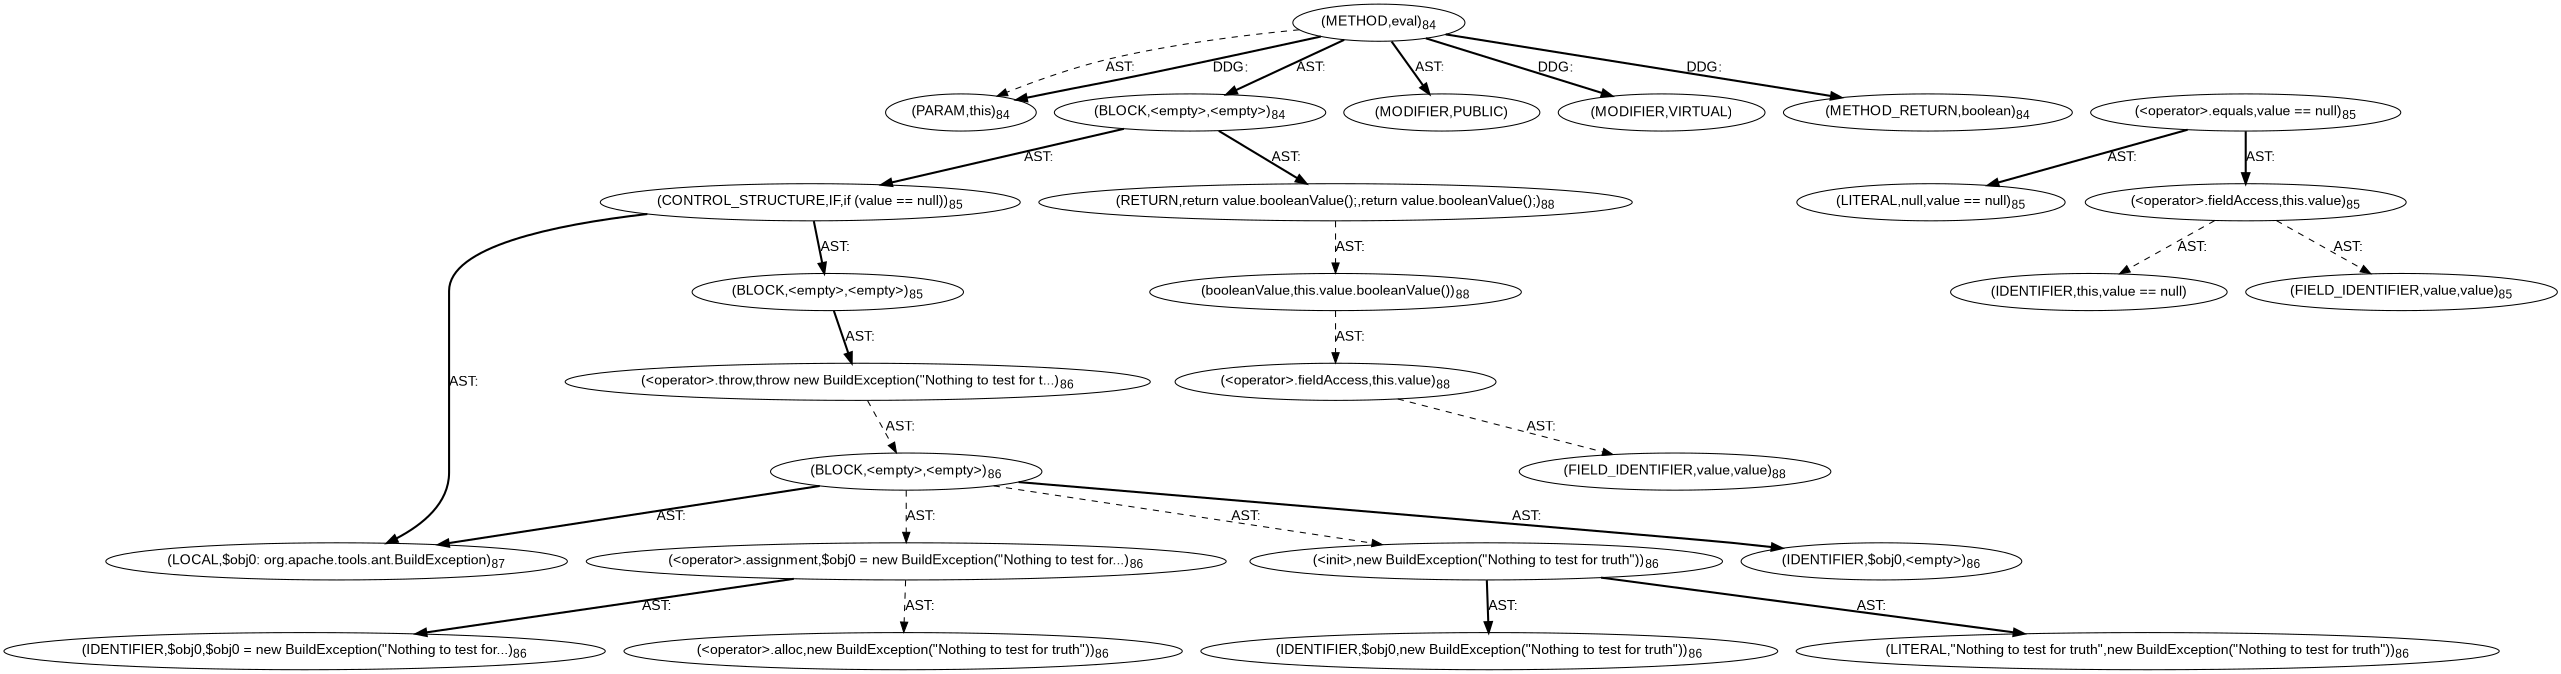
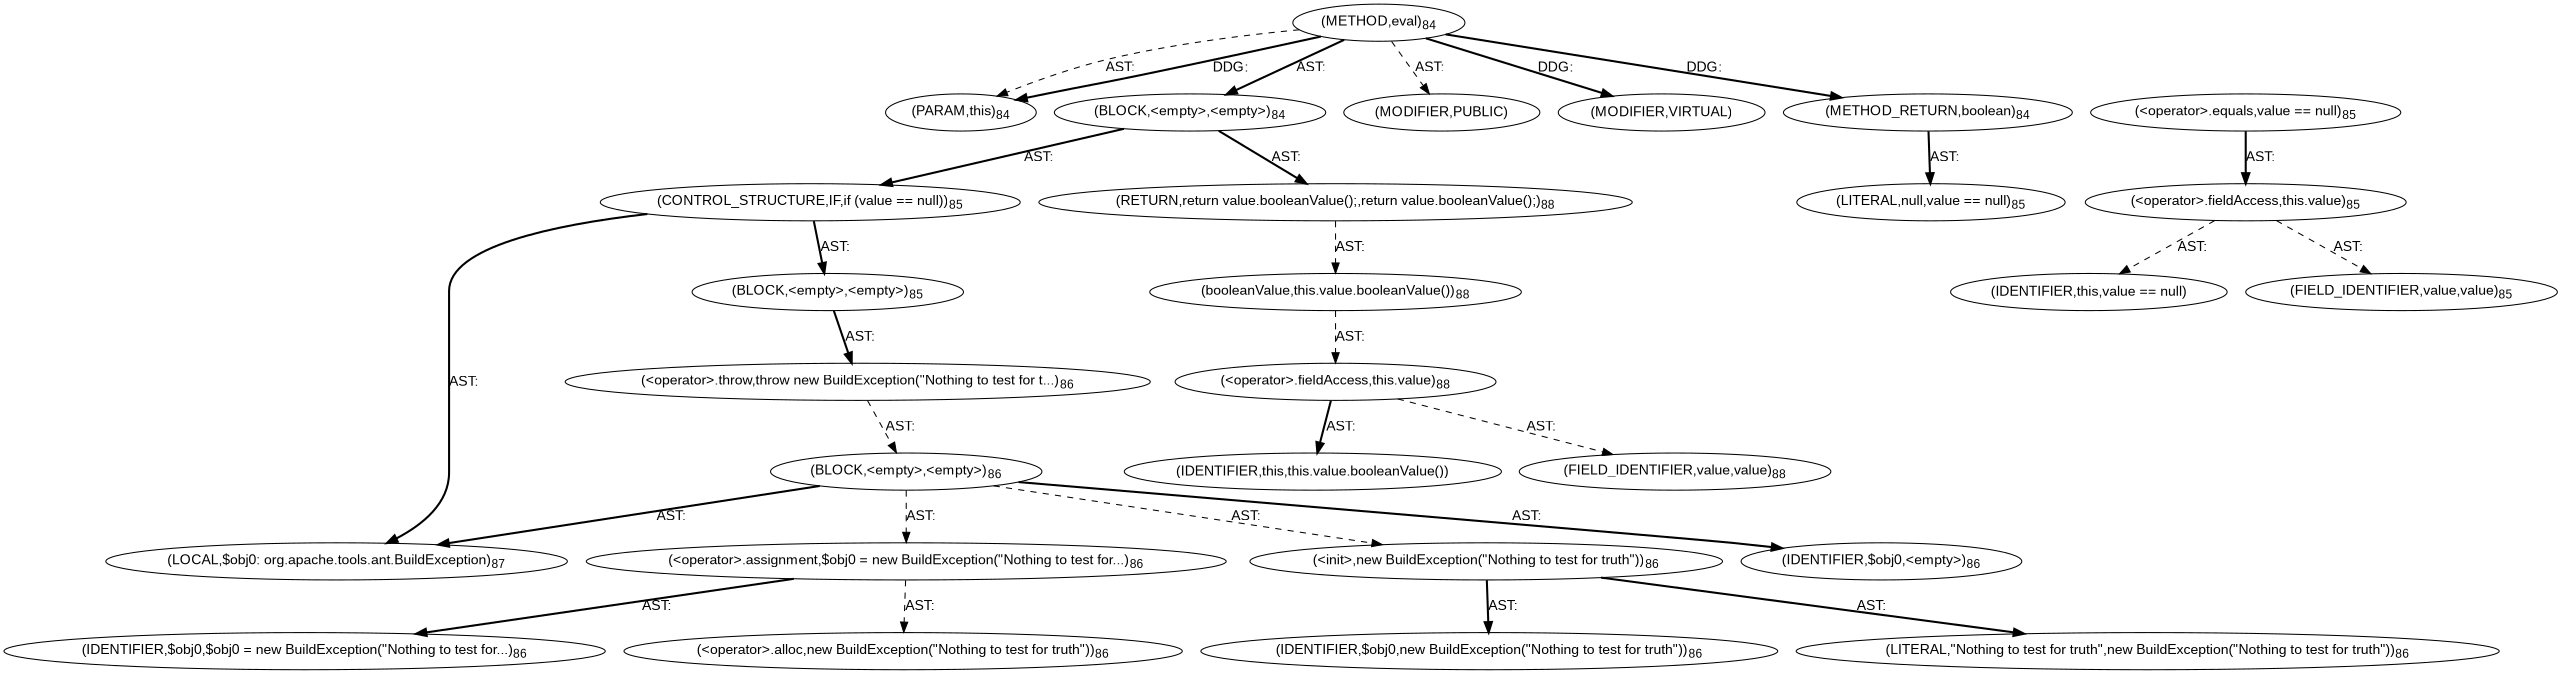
edge "(METHOD,eval)" -> "(MODIFIER,PUBLIC)": style bold -> dashed
edge "(<operator>.equals,value == null)" -> "(LITERAL,null,value == null)": now "(METHOD_RETURN,boolean)" -> "(LITERAL,null,value == null)"
node "(IDENTIFIER,this,this.value.booleanValue())": added
